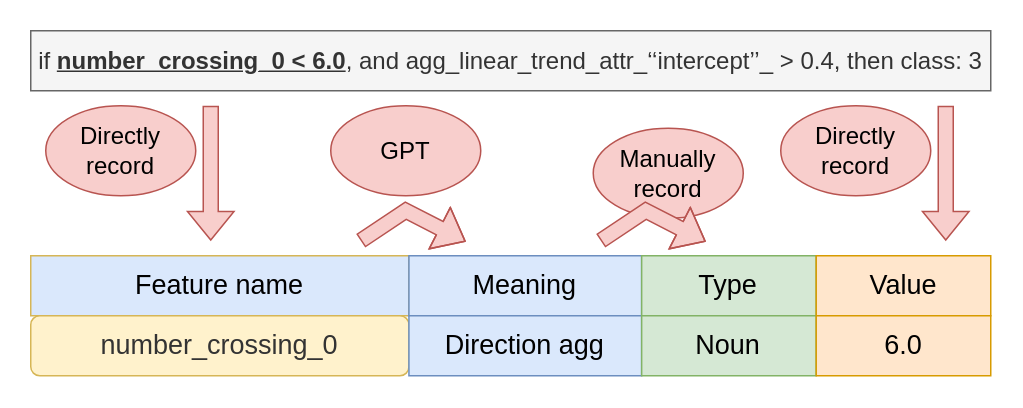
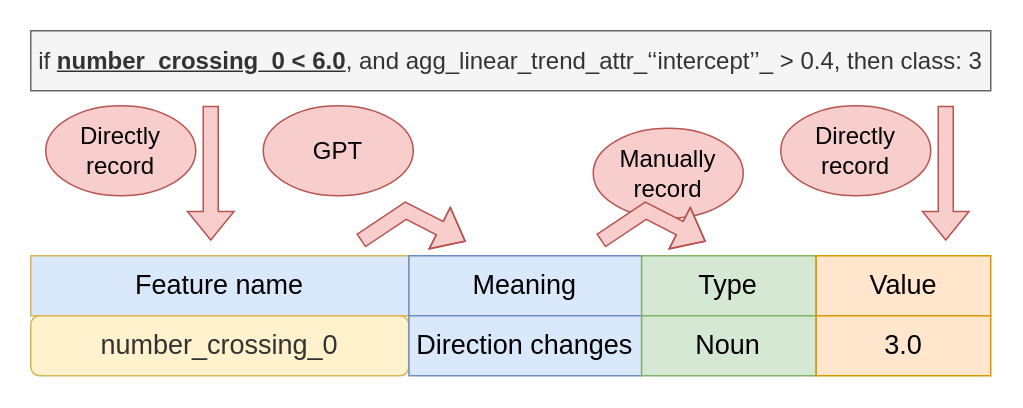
node "GPT": moved (406, 151) -> (338, 151)
node "Direction agg": label "Direction agg" -> "Direction changes"
node "6.0": label "6.0" -> "3.0"
